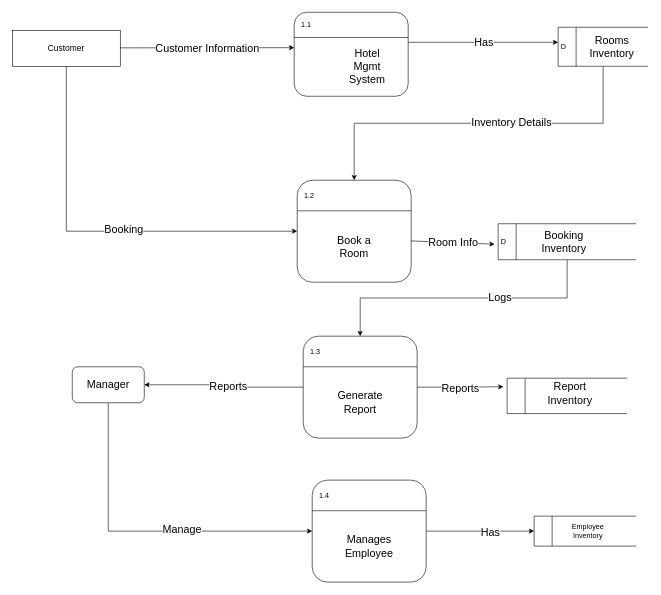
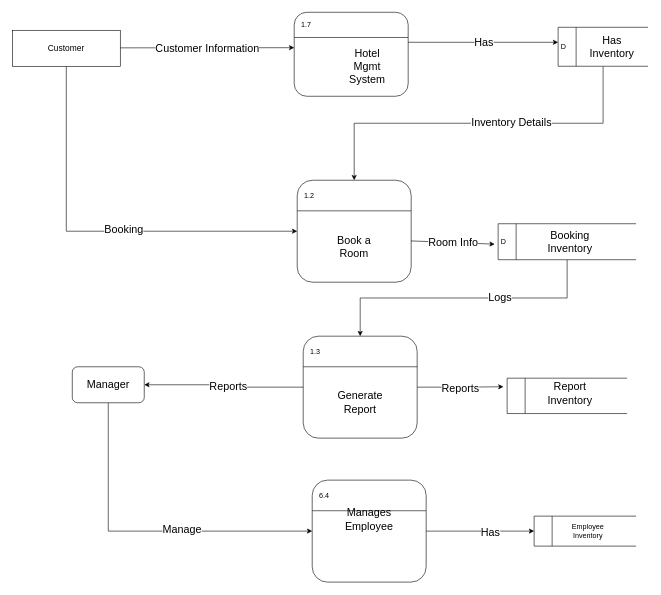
node "1.1": label "1.1" -> "1.7"
node "Rooms Inventory": label "Rooms Inventory" -> "Has Inventory"
node "Booking Inventory": moved (564, 242) -> (570, 242)
node "1.4": label "1.4" -> "6.4"
node "Manages Employee": moved (369, 547) -> (369, 520)
